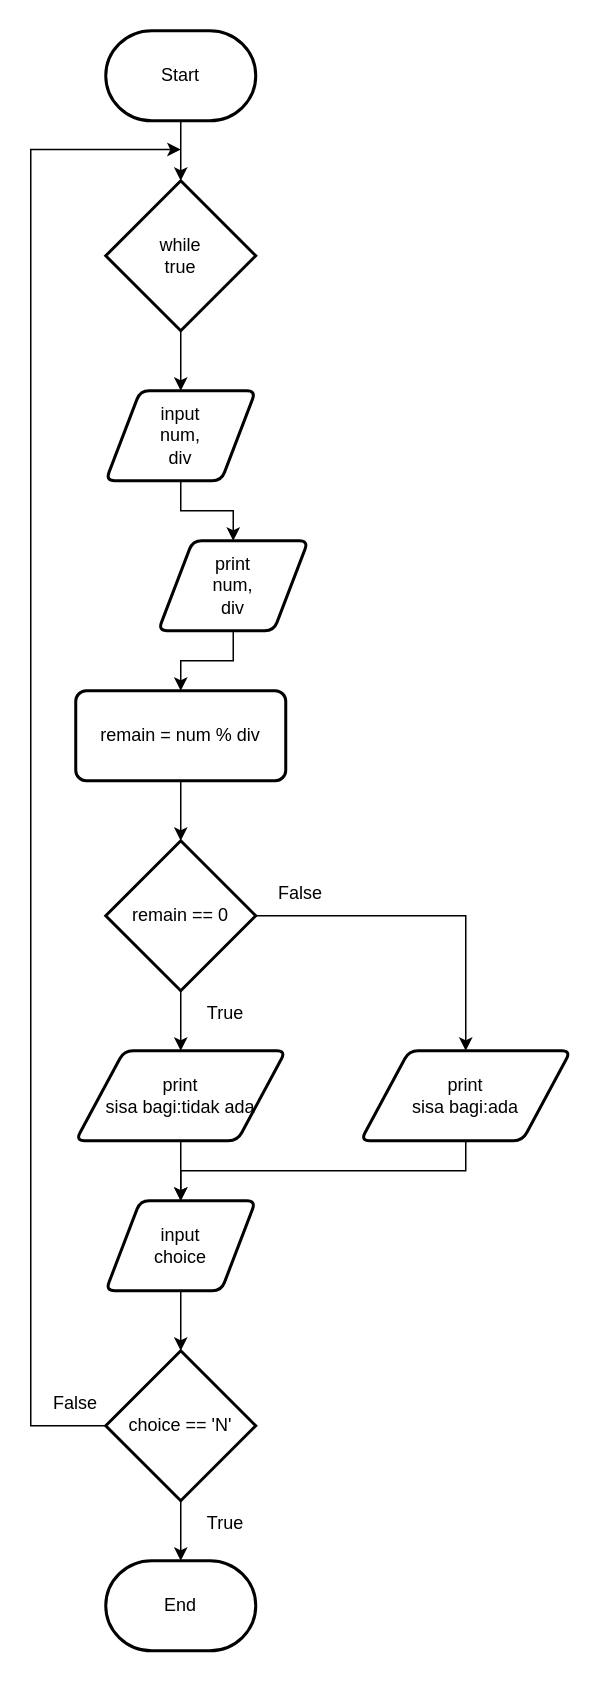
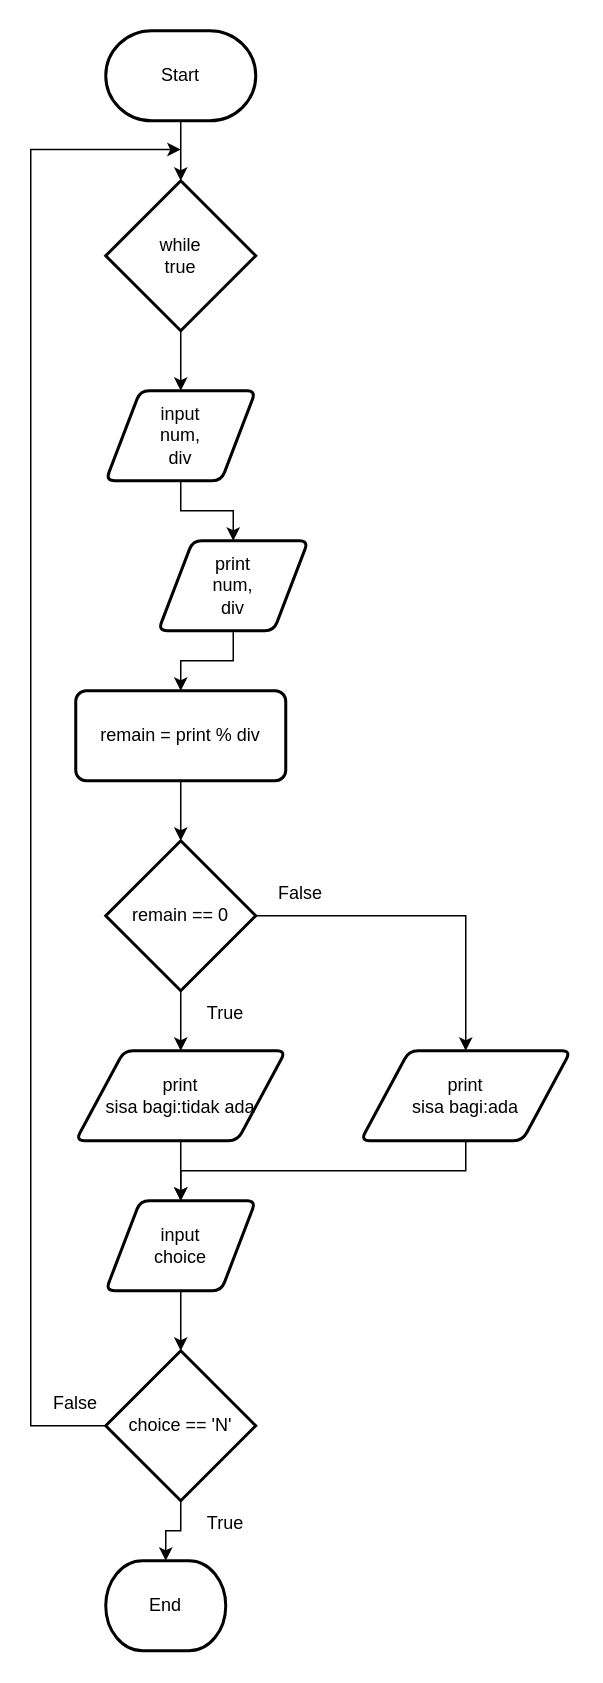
node "remain = num % div": label "remain = num % div" -> "remain = print % div"
node "End": size 150x90 -> 120x90
